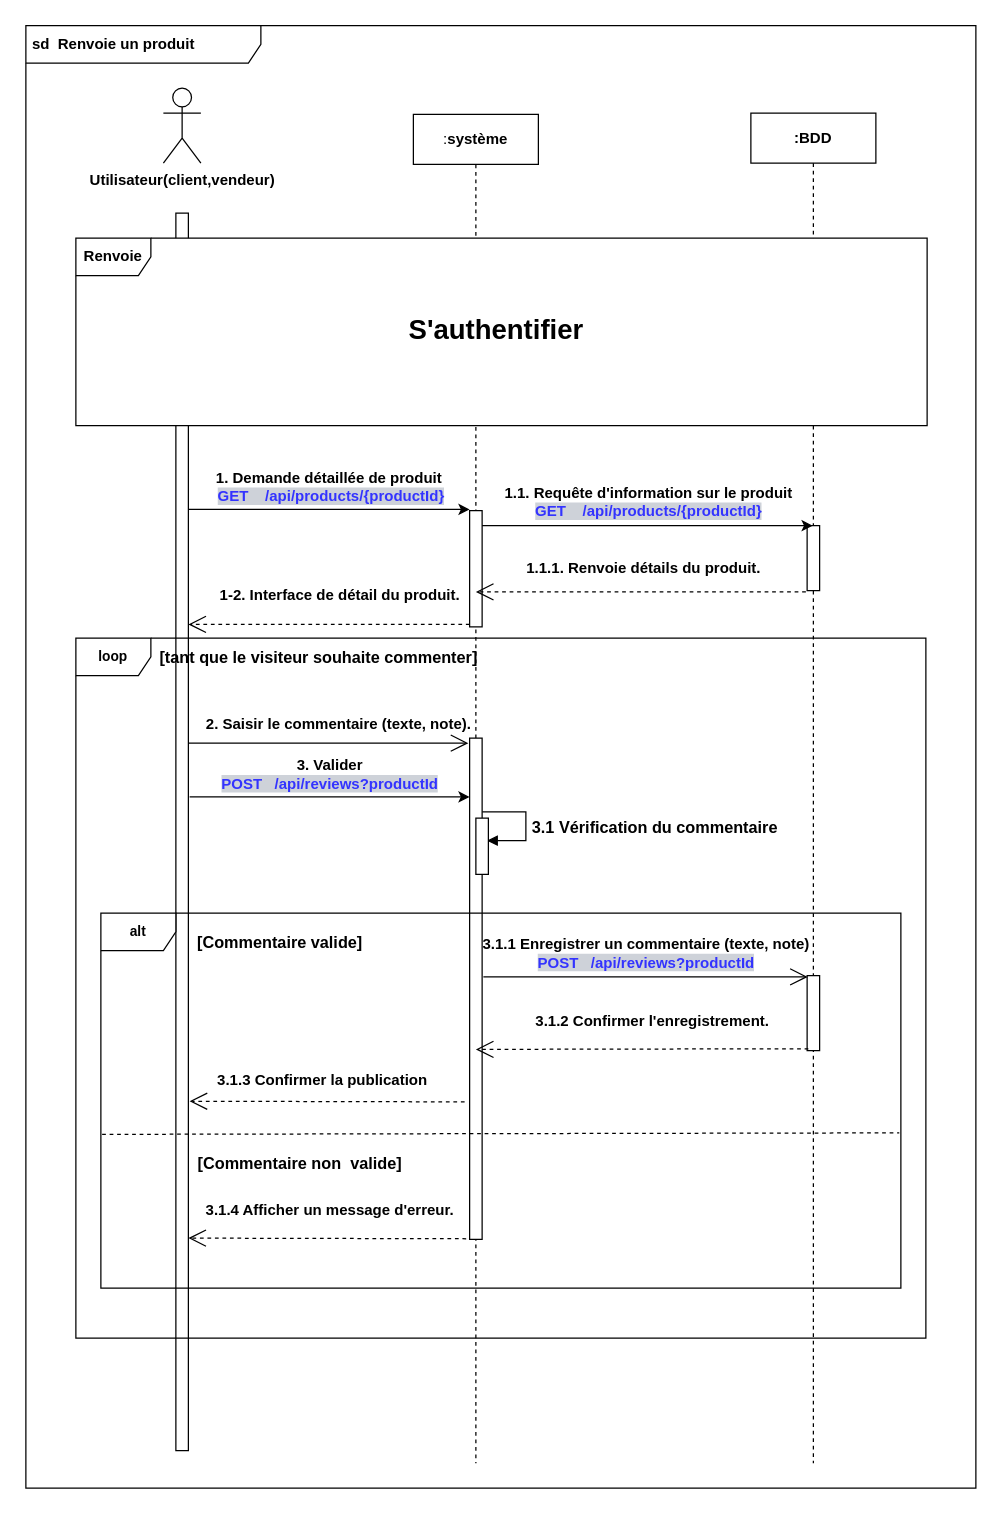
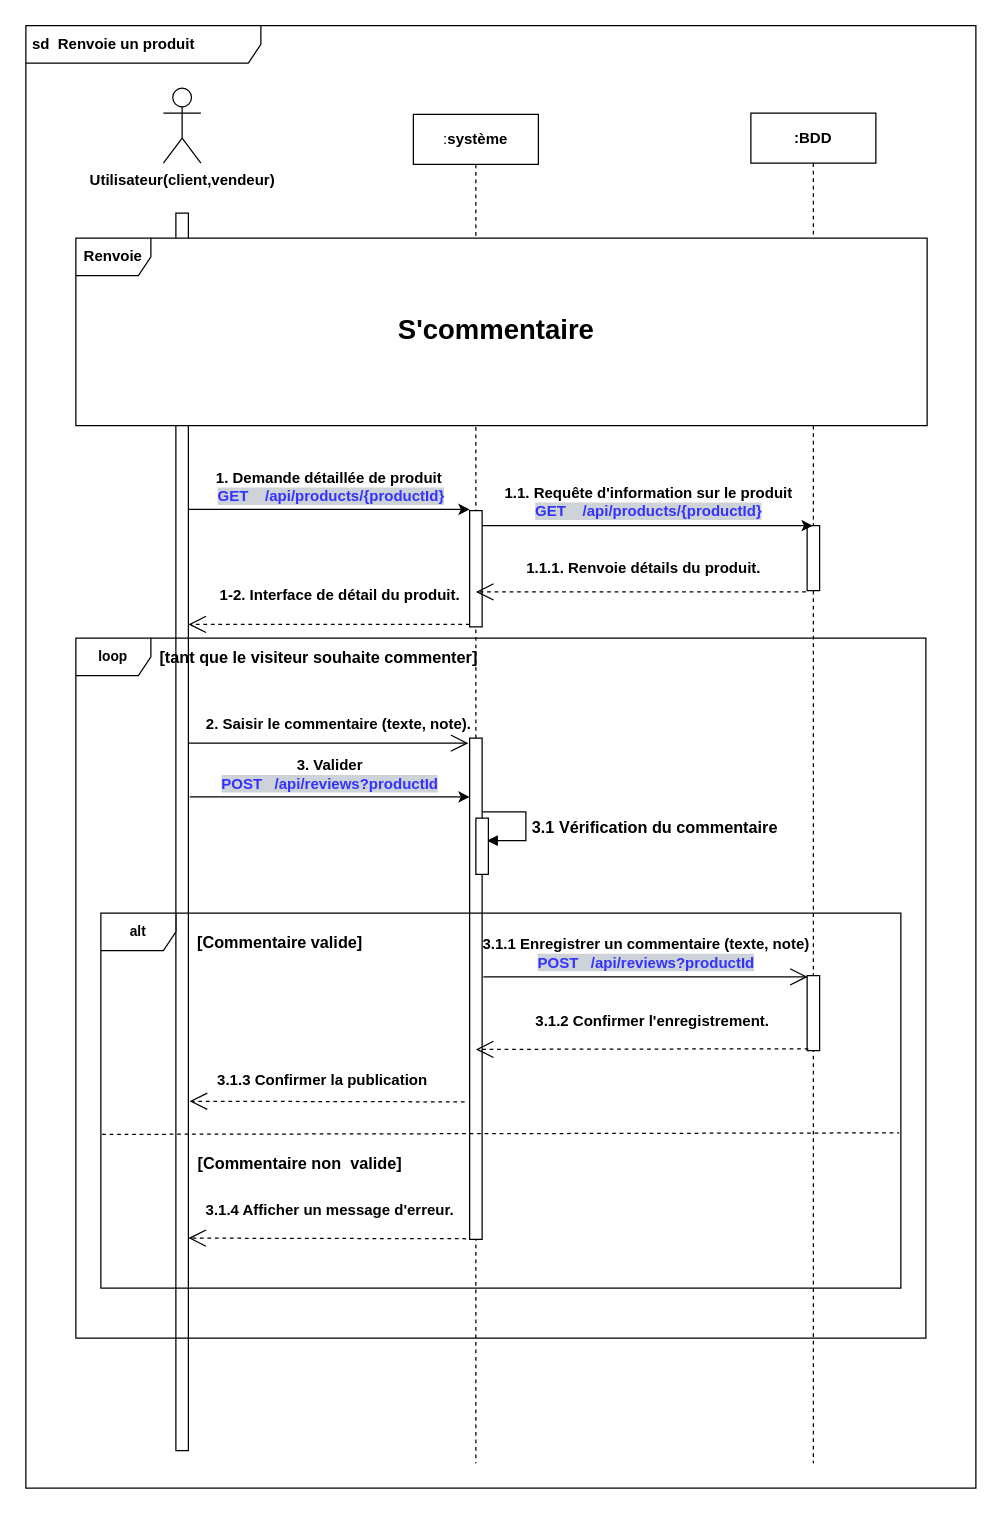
node "S'authentifier": label "S'authentifier" -> "S'commentaire"
